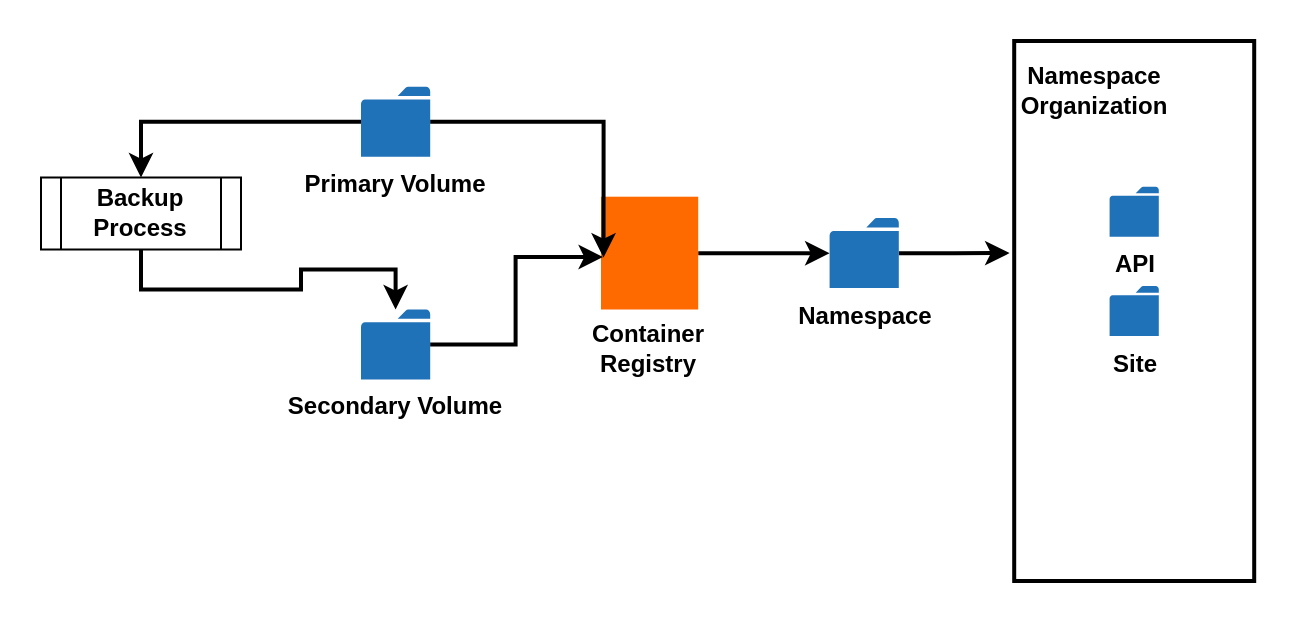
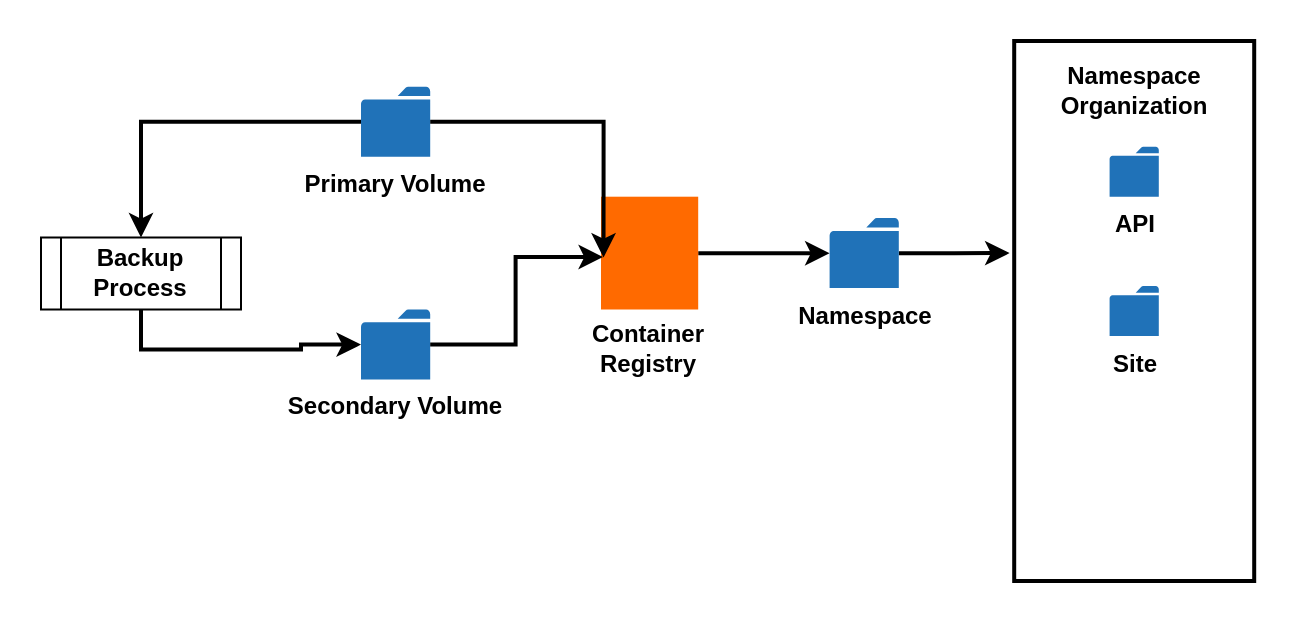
node "Namespace Organization": moved (1094, 91) -> (1134, 91)
node "API": moved (1134, 212) -> (1134, 172)
node "Backup Process": moved (141, 214) -> (141, 274)
